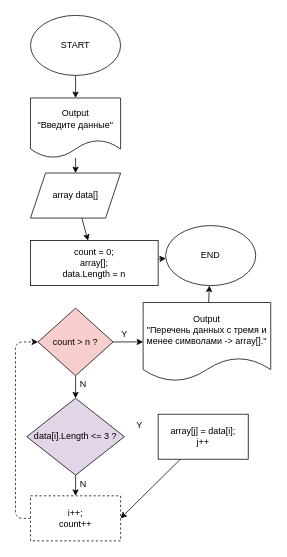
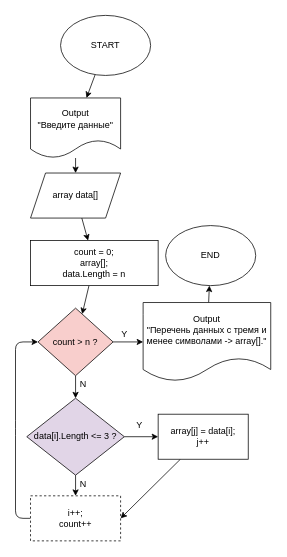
node "START": moved (75, 45) -> (105, 45)
edge "count = 0; array[]; data.Length = n" -> "END": now "count = 0; array[]; data.Length = n" -> "count > n ?"
edge "i++; count++" -> "count > n ?": style dashed -> solid
edge "data[i].Length <= 3 ?" -> "array[j] = data[i]; j++": added
